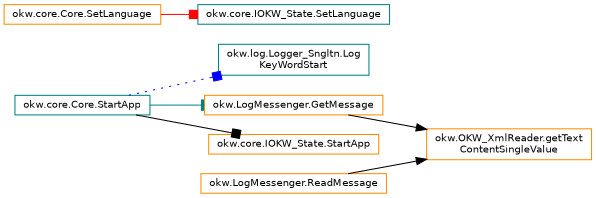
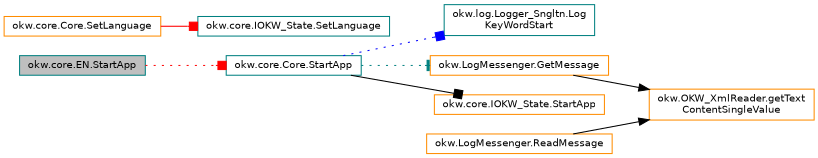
node "okw.core.EN.StartApp": added
edge "okw.core.Core.StartApp" -> "okw.LogMessenger.GetMessage": style solid -> dotted
